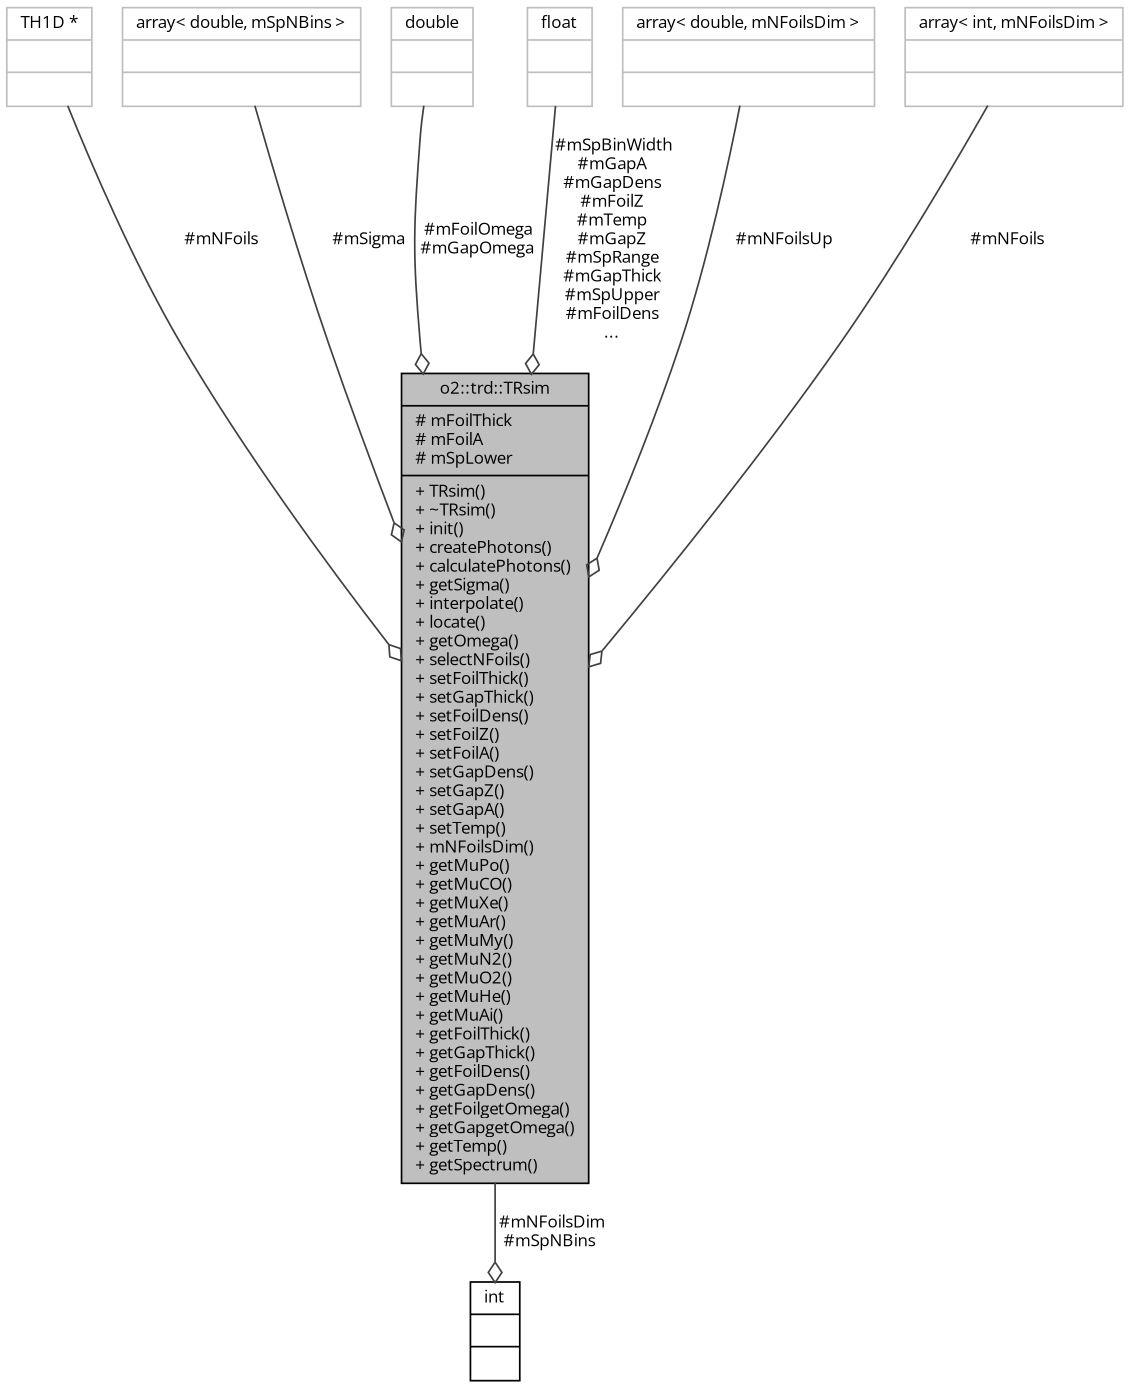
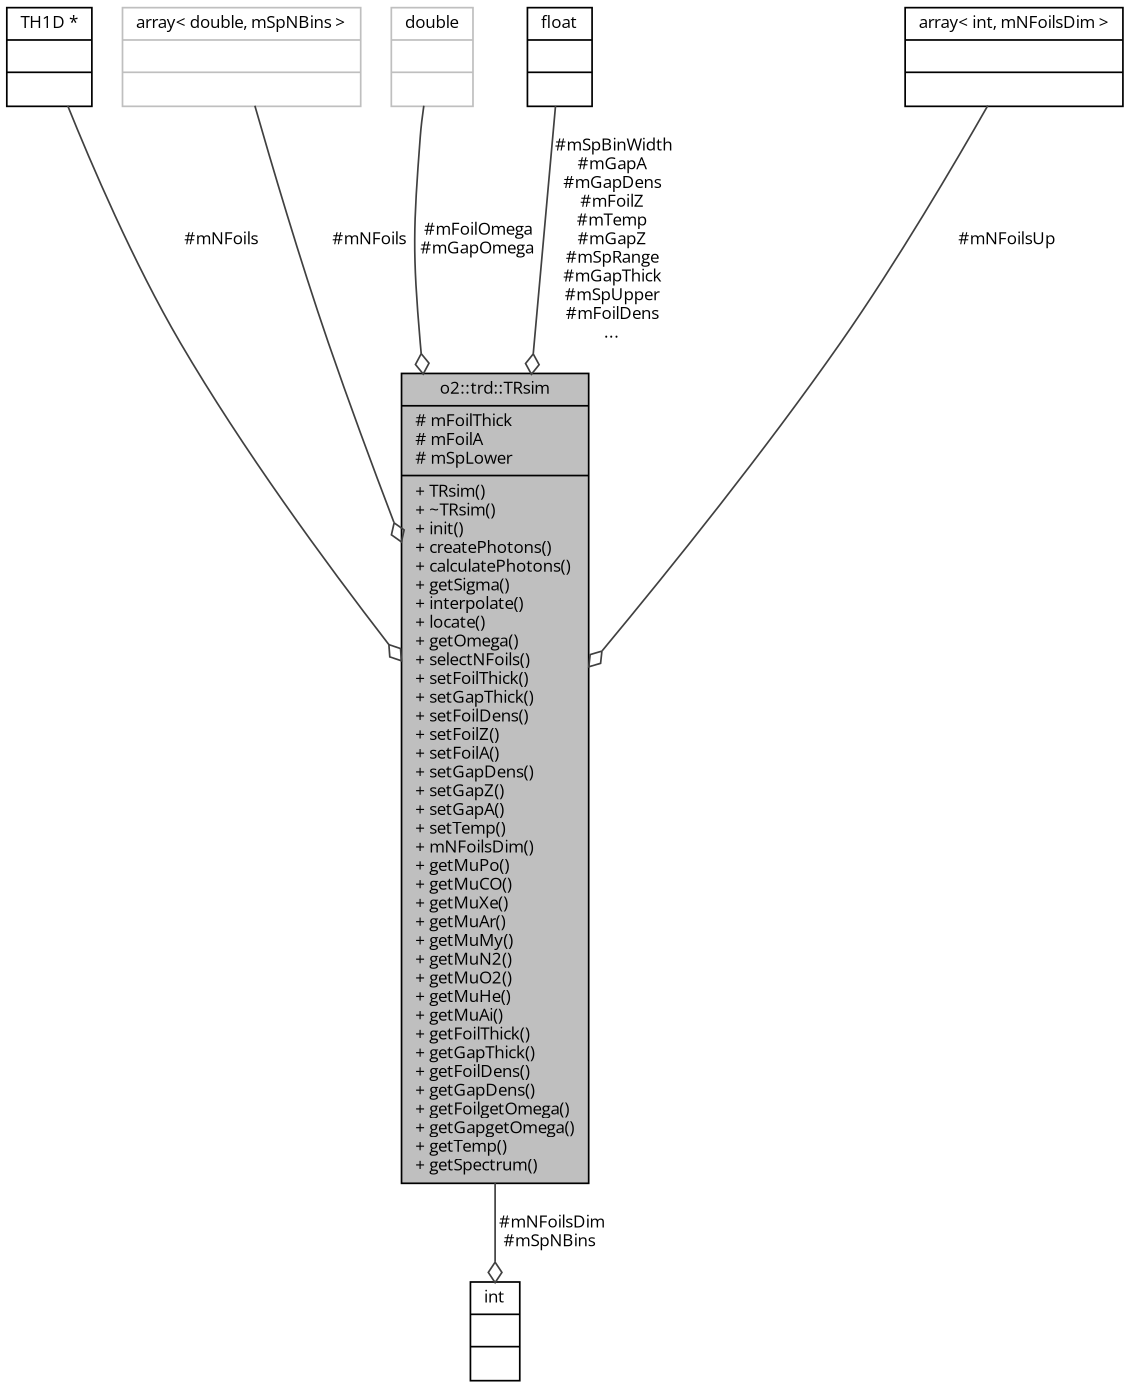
node "TH1D *": color grey75 -> black
node "float": color grey75 -> black
node "array< double, mNFoilsDim >": removed
node "array< int, mNFoilsDim >": color grey75 -> black
edge "array< double, mSpNBins >" -> "o2::trd::TRsim": label " #mSigma" -> " #mNFoils"
edge "array< int, mNFoilsDim >" -> "o2::trd::TRsim": label " #mNFoils" -> " #mNFoilsUp"
